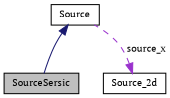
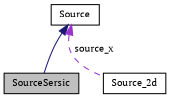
edge "Source" -> "Source_2d": reversed
